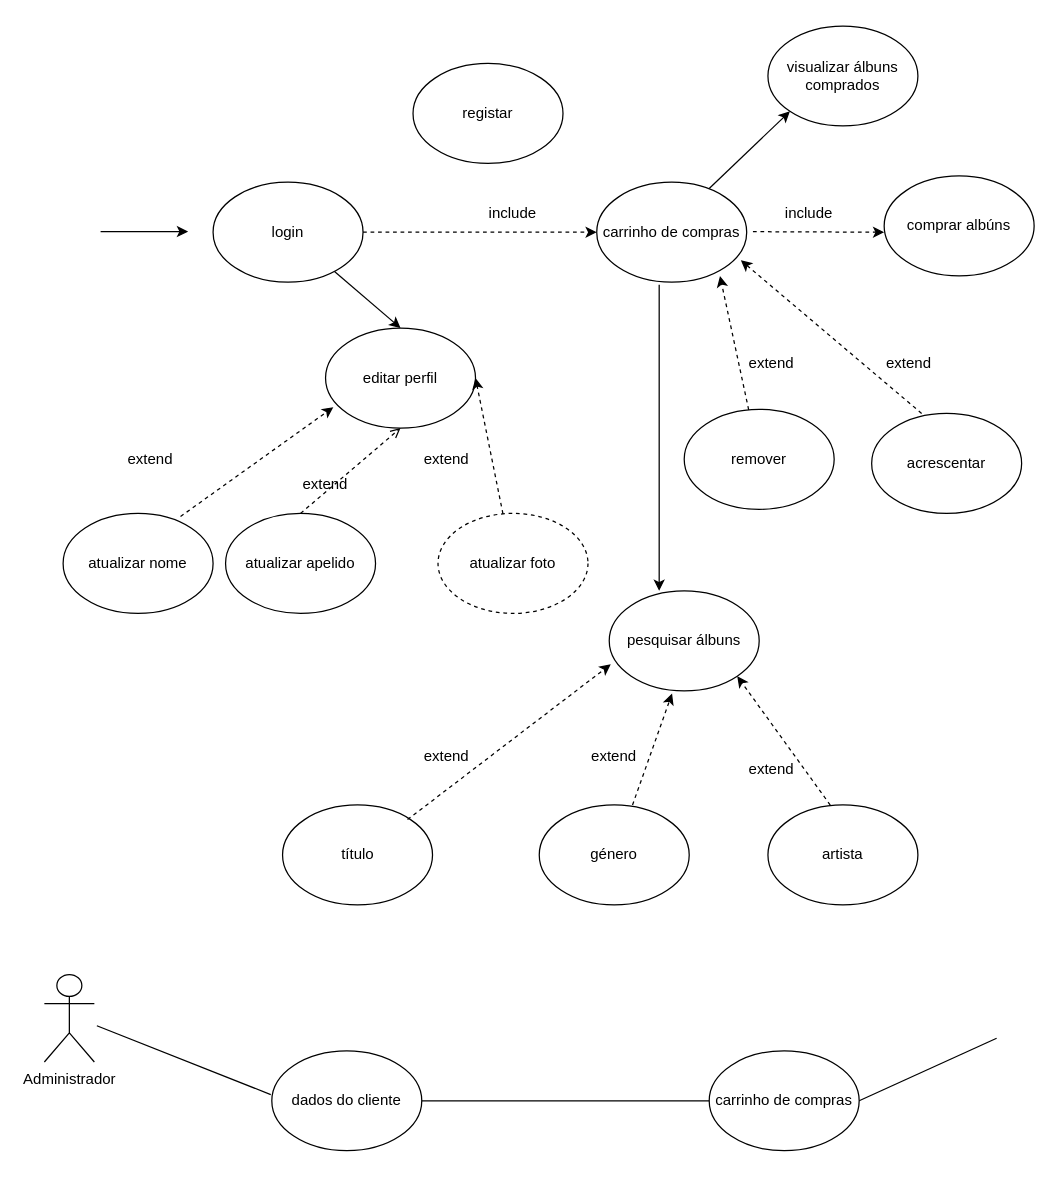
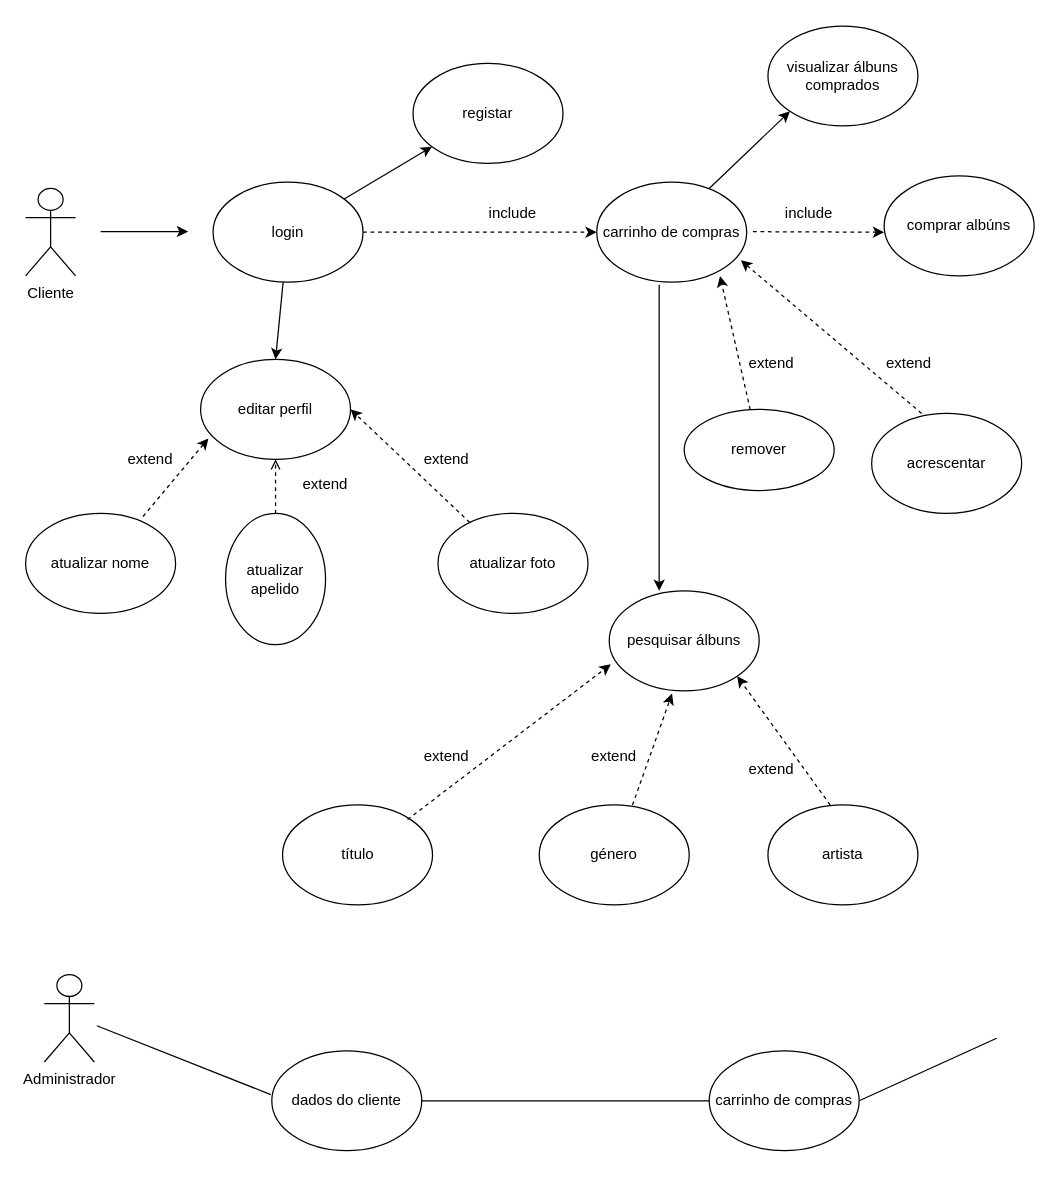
edge "login" -> "registar": added
node "Cliente": added
node "editar perfil": moved (401, 378) -> (276, 409)
node "remover": size 150x100 -> 150x81
node "atualizar nome": moved (138, 563) -> (101, 563)
node "atualizar apelido": size 150x100 -> 100x131
node "atualizar foto": style dashed -> solid
